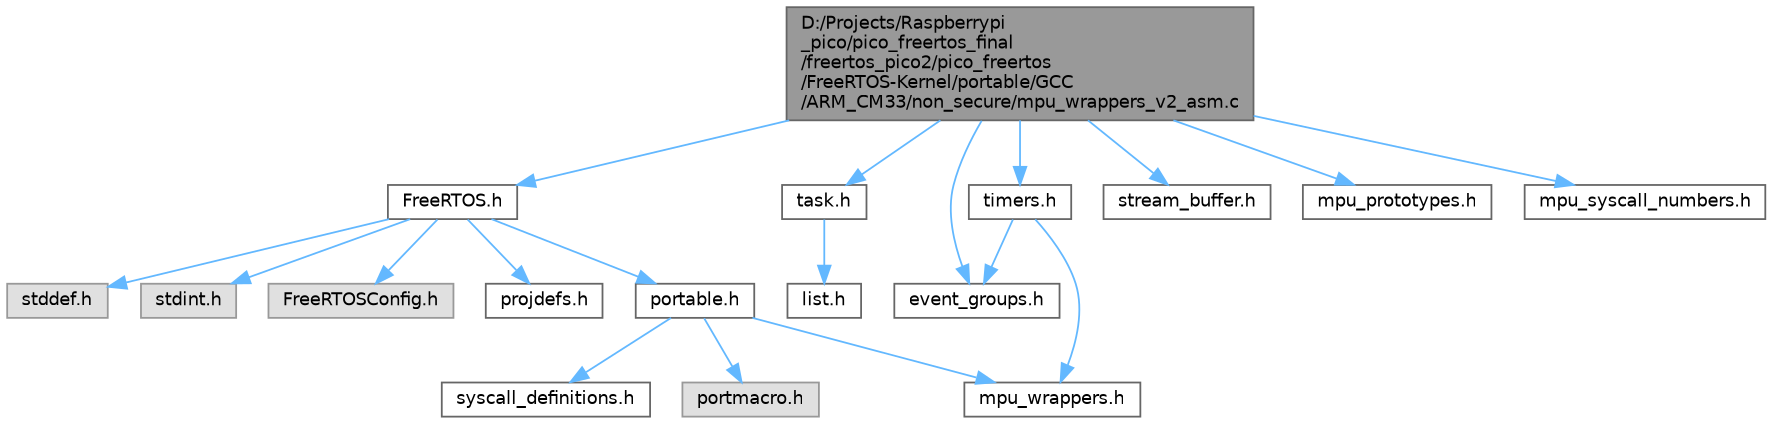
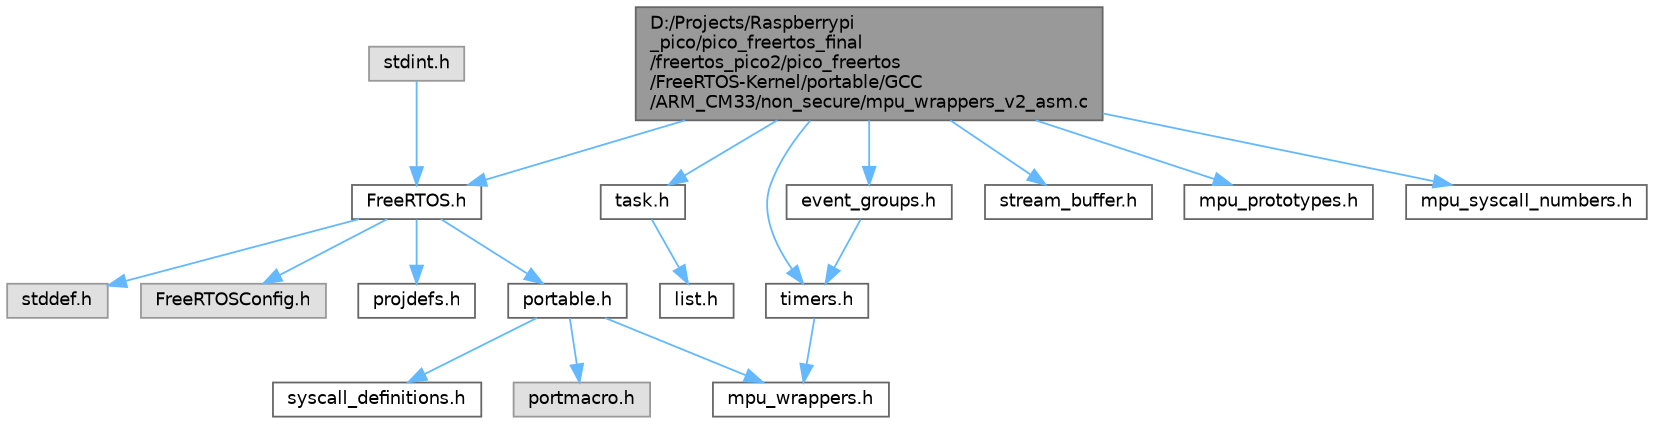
edge "timers.h" -> "event_groups.h": reversed
edge "FreeRTOS.h" -> "stdint.h": reversed
